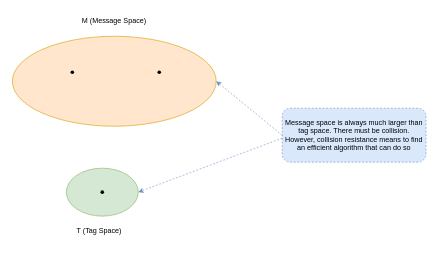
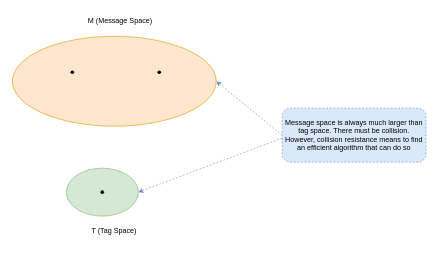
node "M (Message Space)": moved (114, 21) -> (120, 21)
node "T (Tag Space)": moved (99, 231) -> (114, 231)
